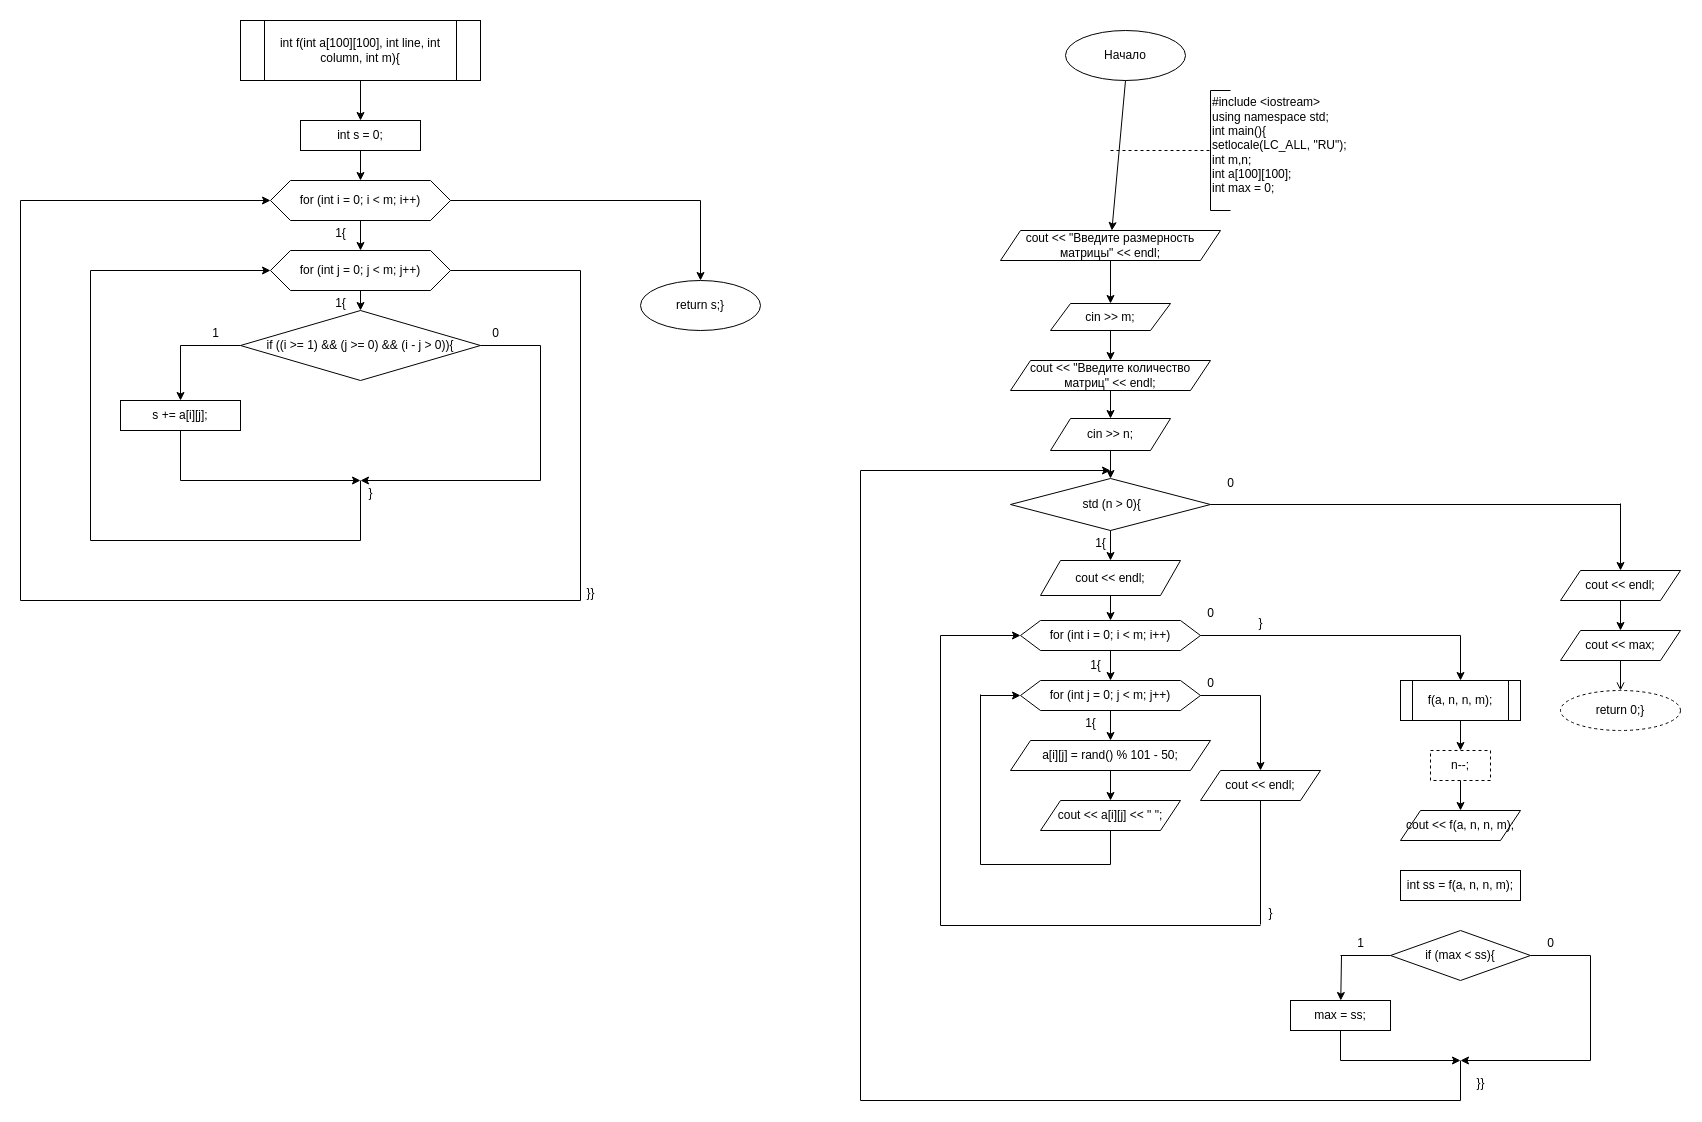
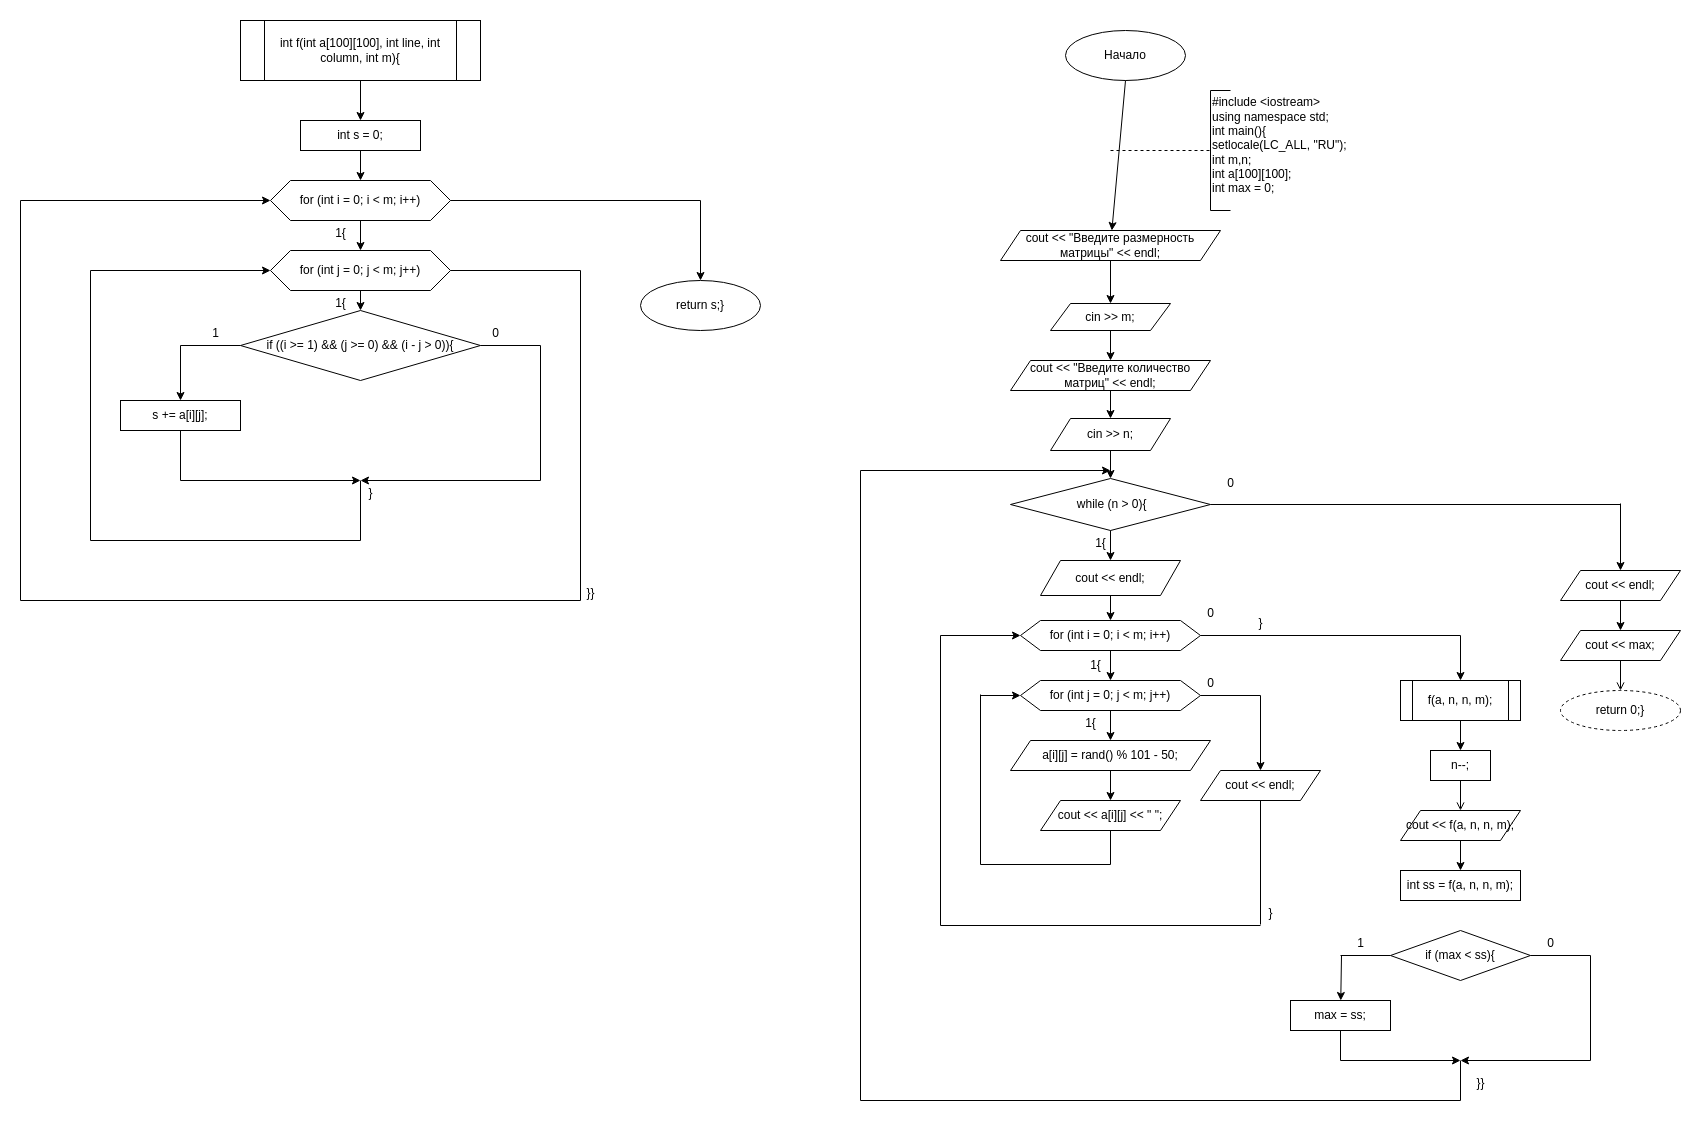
node "std (n > 0){": label "std (n > 0){" -> "while (n > 0){"
node "n--;": style dashed -> solid
edge "n--;" -> "cout << f(a, n, n, m);": arrowhead classic -> open
edge "cout << f(a, n, n, m);" -> "int ss = f(a, n, n, m);": added
